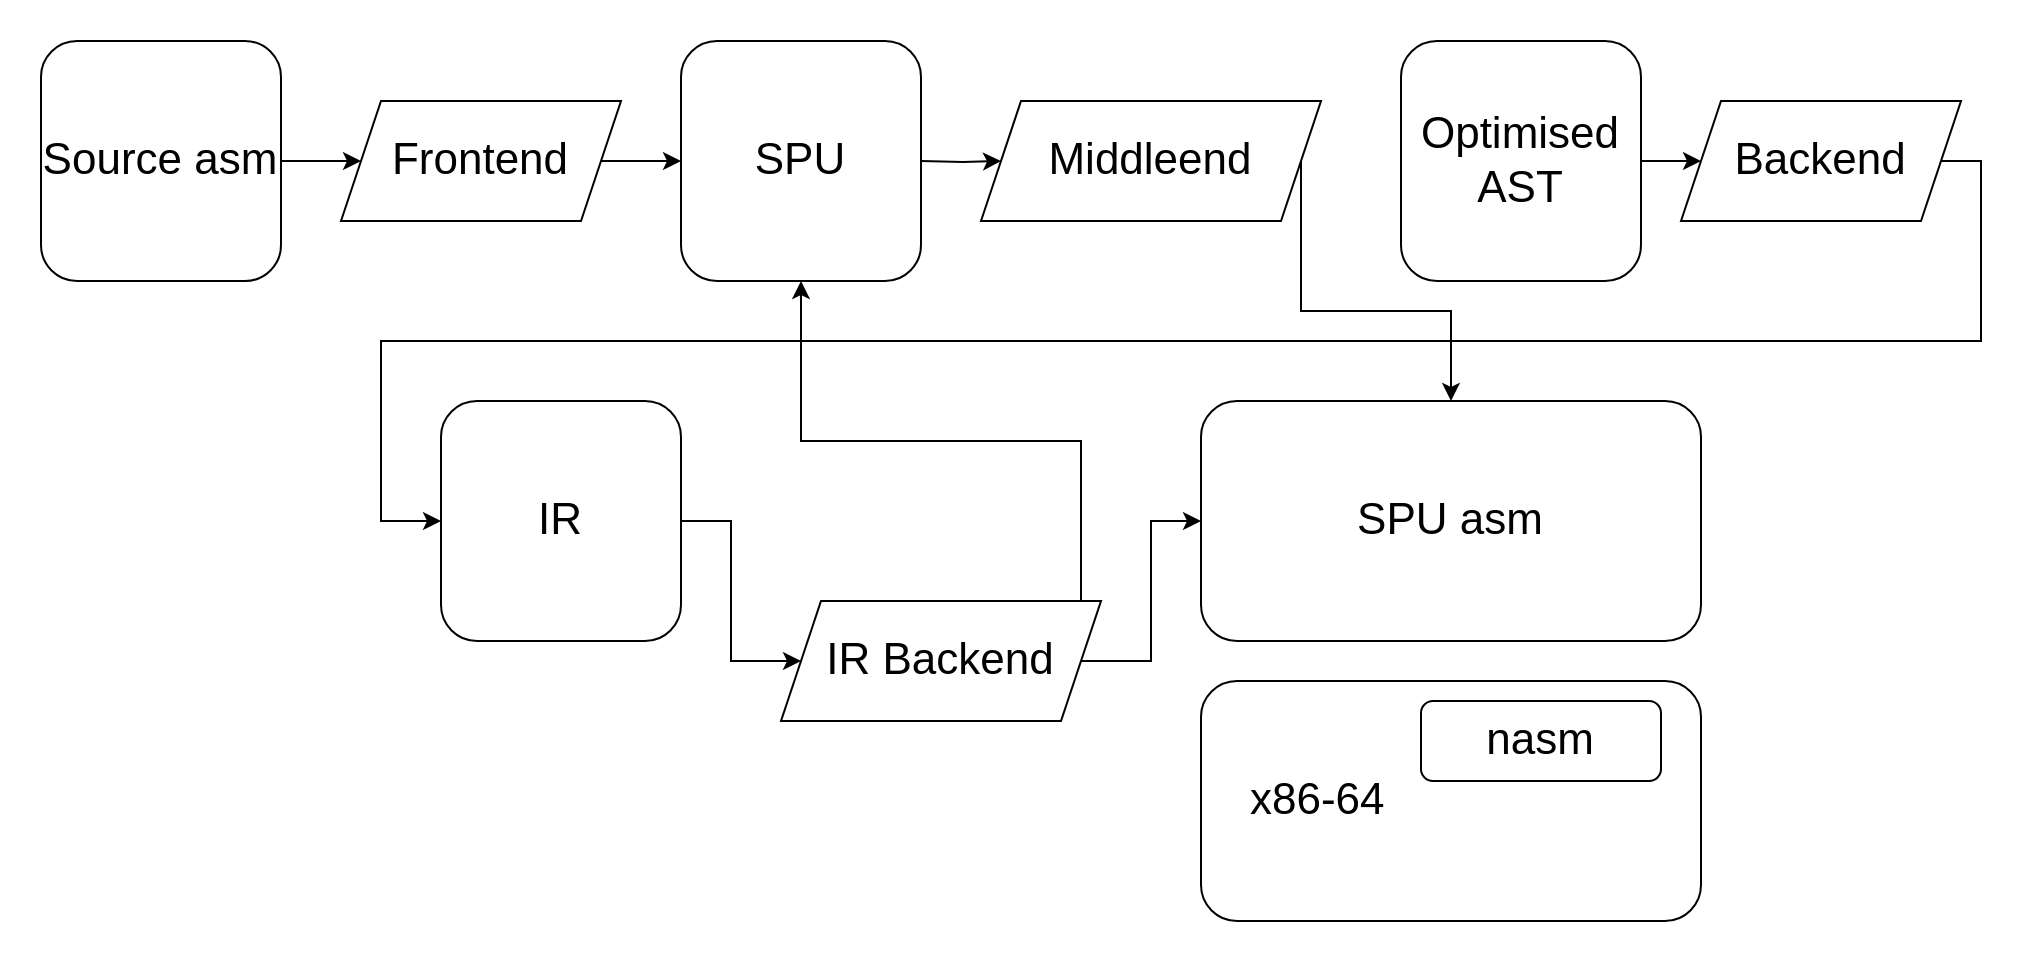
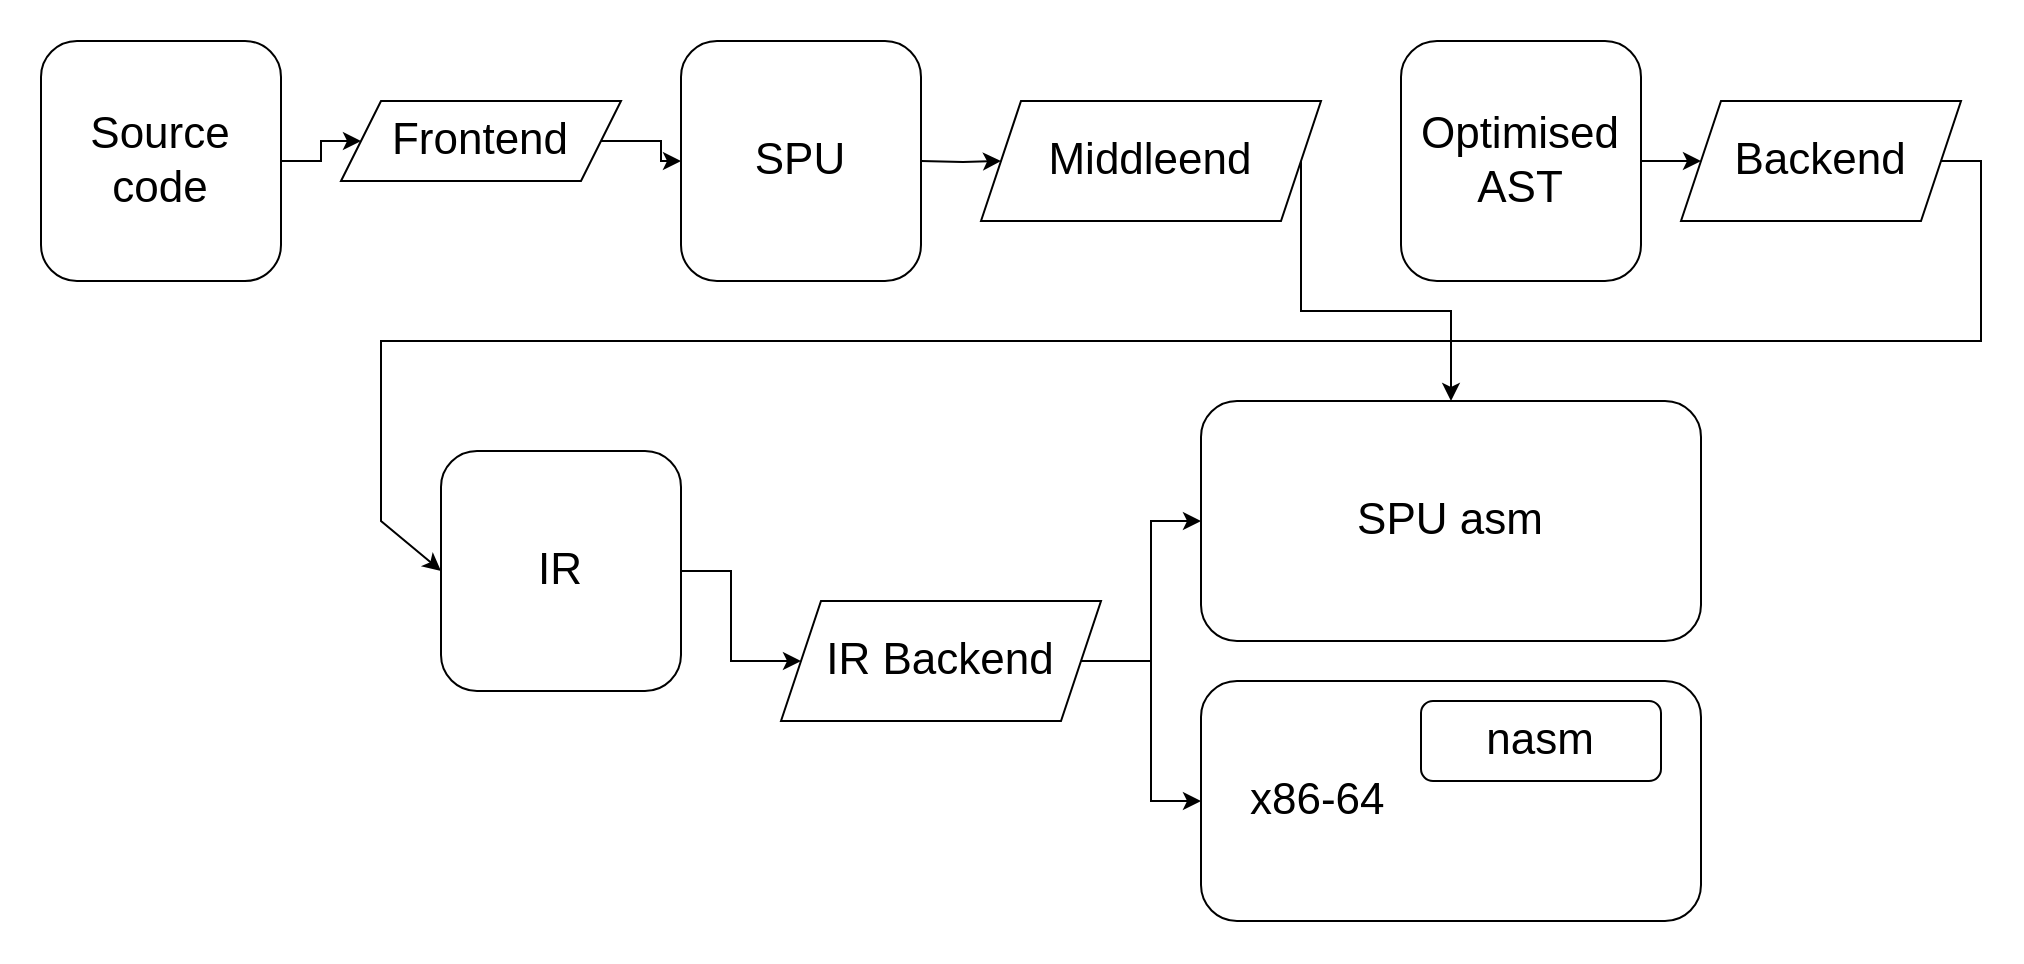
node "Source asm": label "Source asm" -> "Source code"
node "Frontend": size 280x120 -> 280x80
edge "IR Backend" -> "SPU": now "IR Backend" -> "x86-64"
node "IR": moved (561, 521) -> (561, 571)
